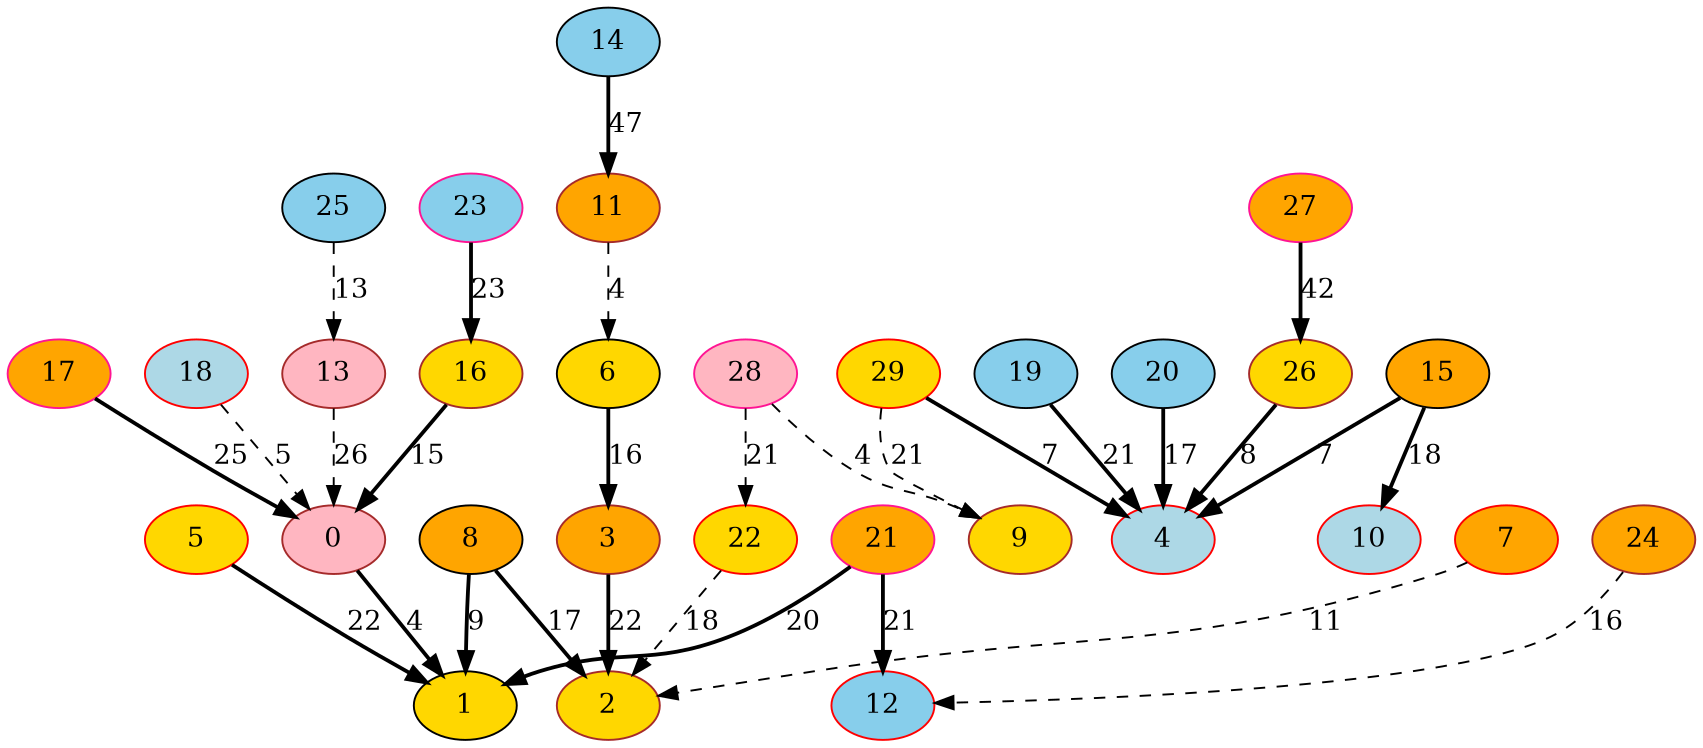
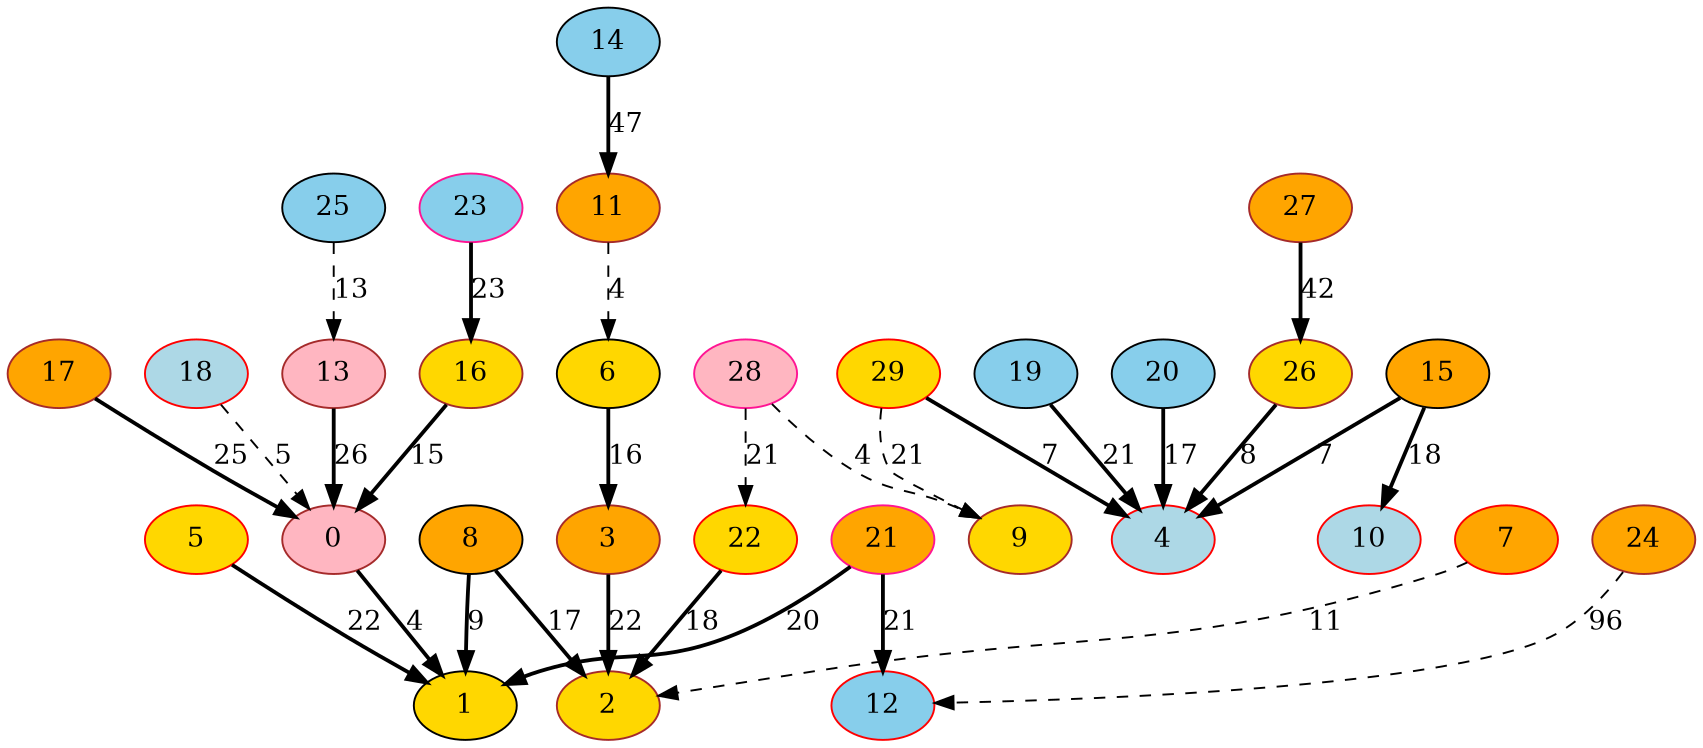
node "27": color deeppink -> brown
node "17": color deeppink -> brown
edge "13" -> "0": style dashed -> bold
edge "22" -> "2": style dashed -> bold
edge "24" -> "12": label "16" -> "96"
